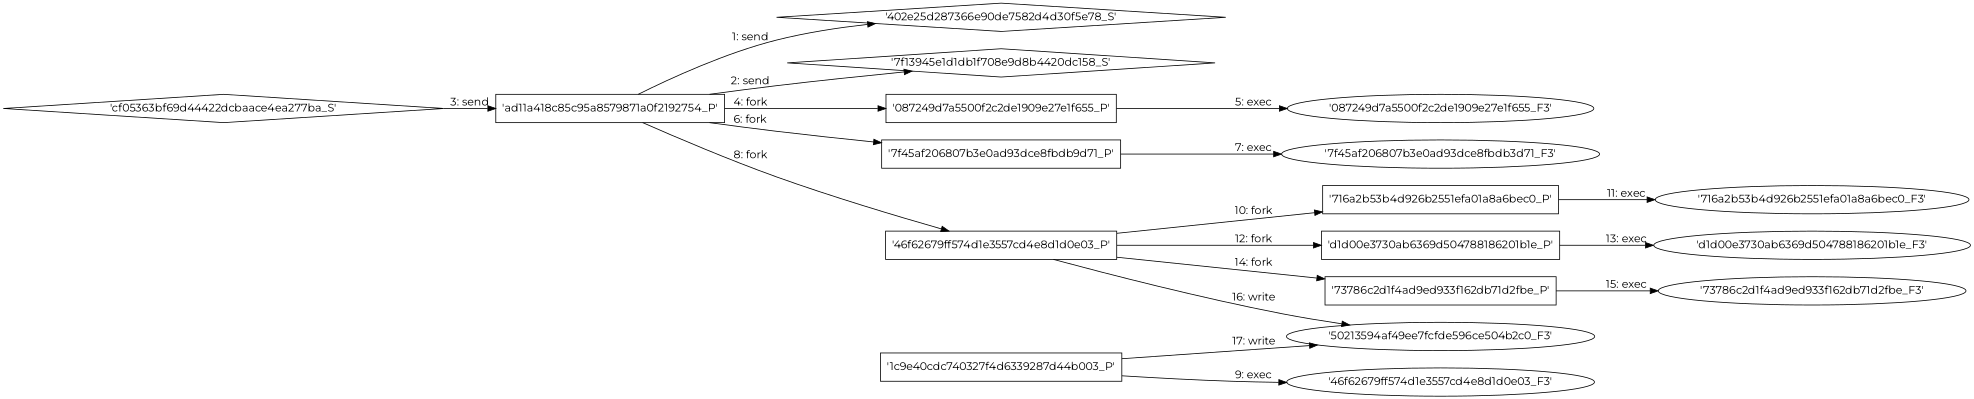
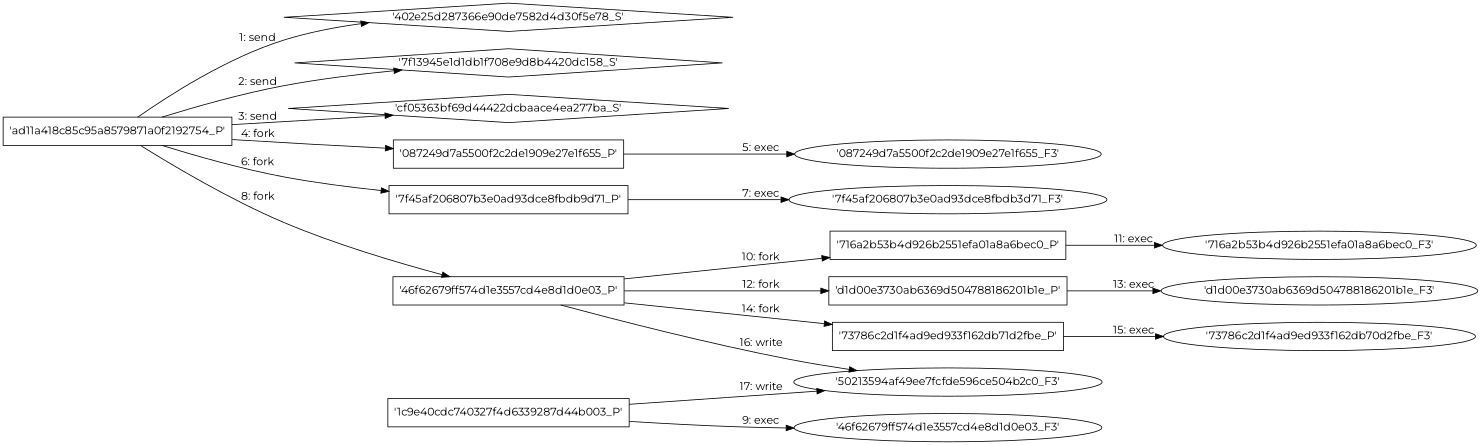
edge "'cf05363bf69d44422dcbaace4ea277ba_S'" -> "'ad11a418c85c95a8579871a0f2192754_P'": reversed
node "'73786c2d1f4ad9ed933f162db71d2fbe_F3'": label "'73786c2d1f4ad9ed933f162db71d2fbe_F3'" -> "'73786c2d1f4ad9ed933f162db70d2fbe_F3'"
